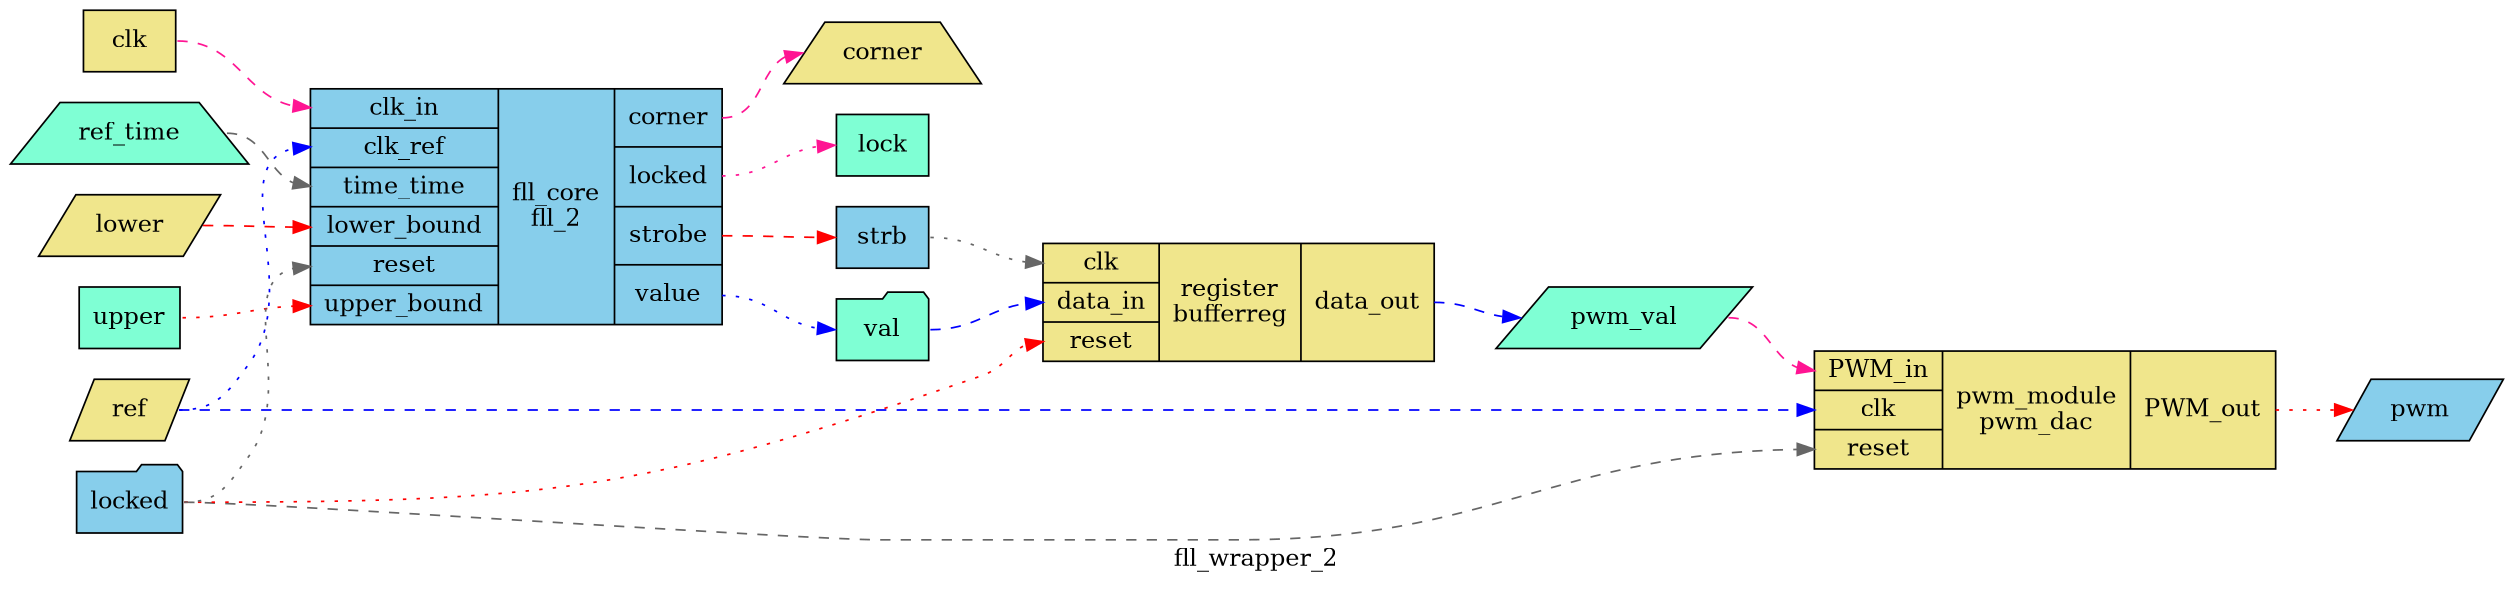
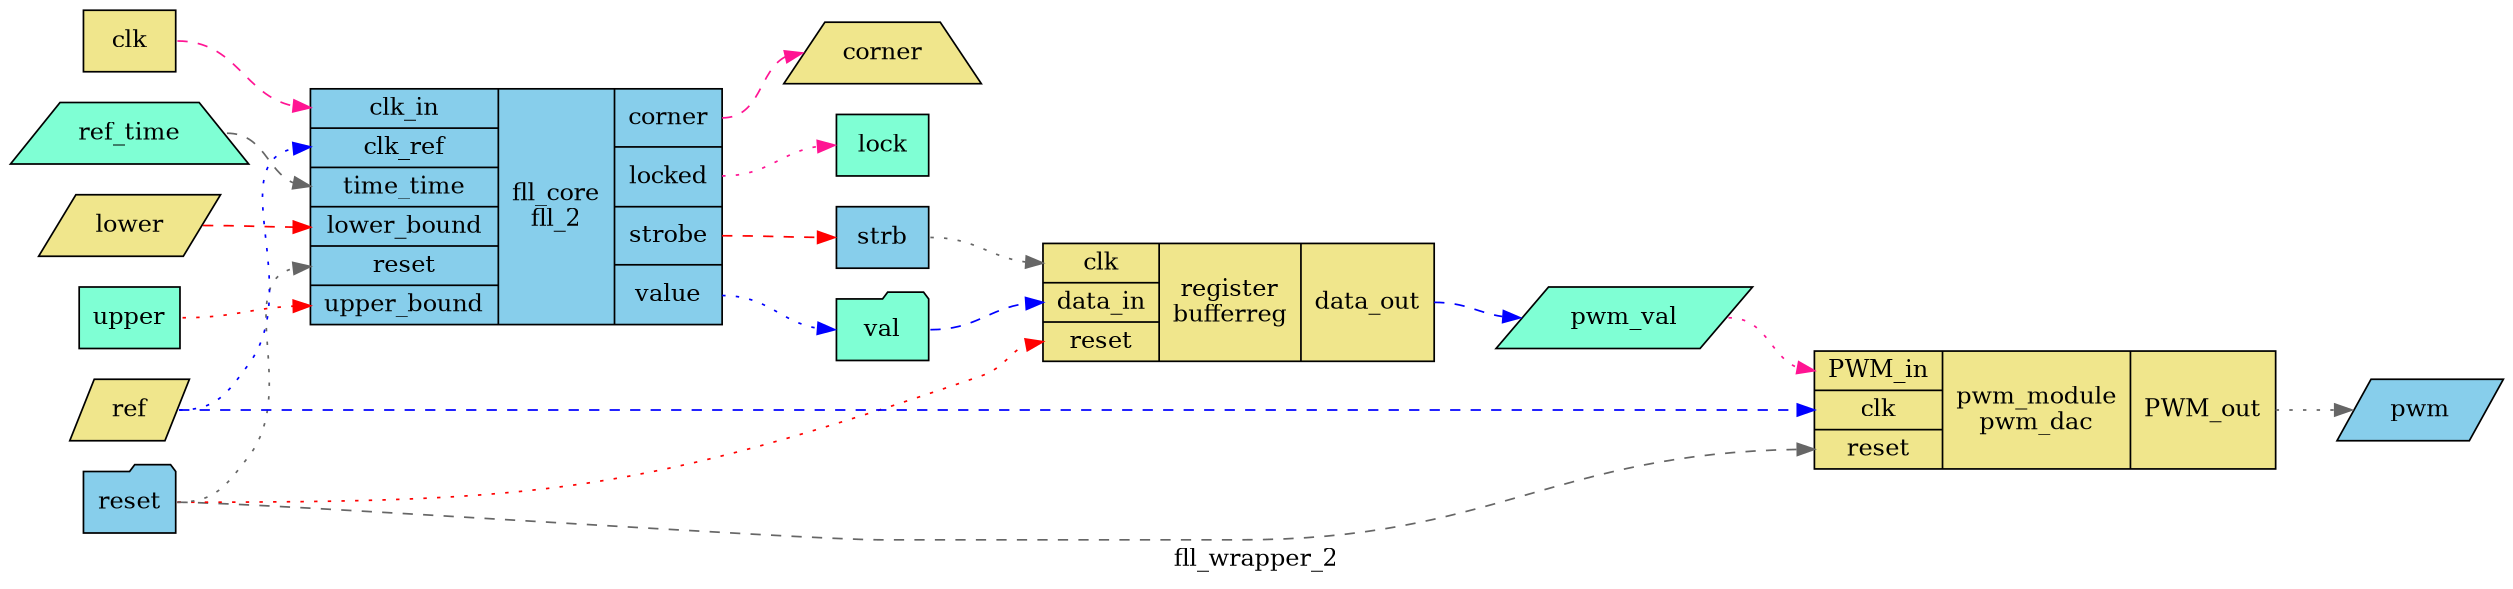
edge "pwm_val" -> "PWM_in": style dashed -> dotted
edge "PWM_in" -> "pwm": color red -> gray40
node "locked": label "locked" -> "reset"
